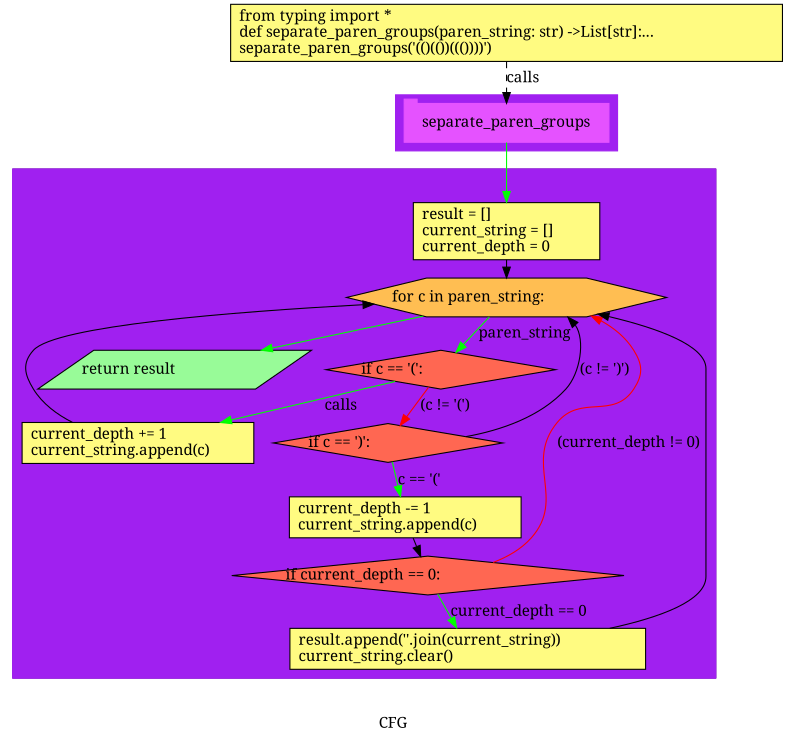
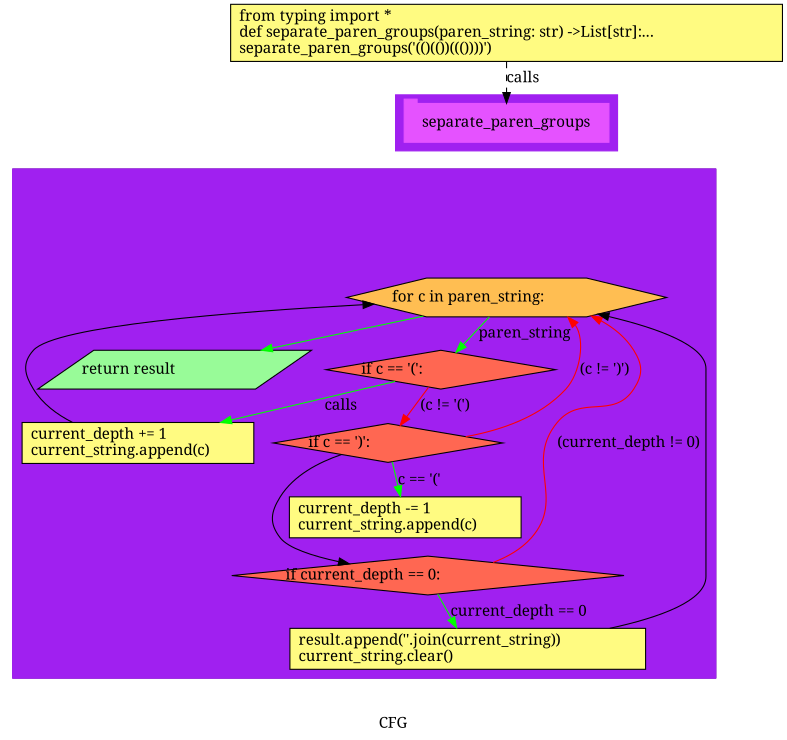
node "result = [] current_string = [] current_depth = 0": removed
edge "if c == ')':" -> "for c in paren_string:": color black -> red
edge "current_depth -= 1 current_string.append(c)" -> "if current_depth == 0:": now "if c == ')':" -> "if current_depth == 0:"
